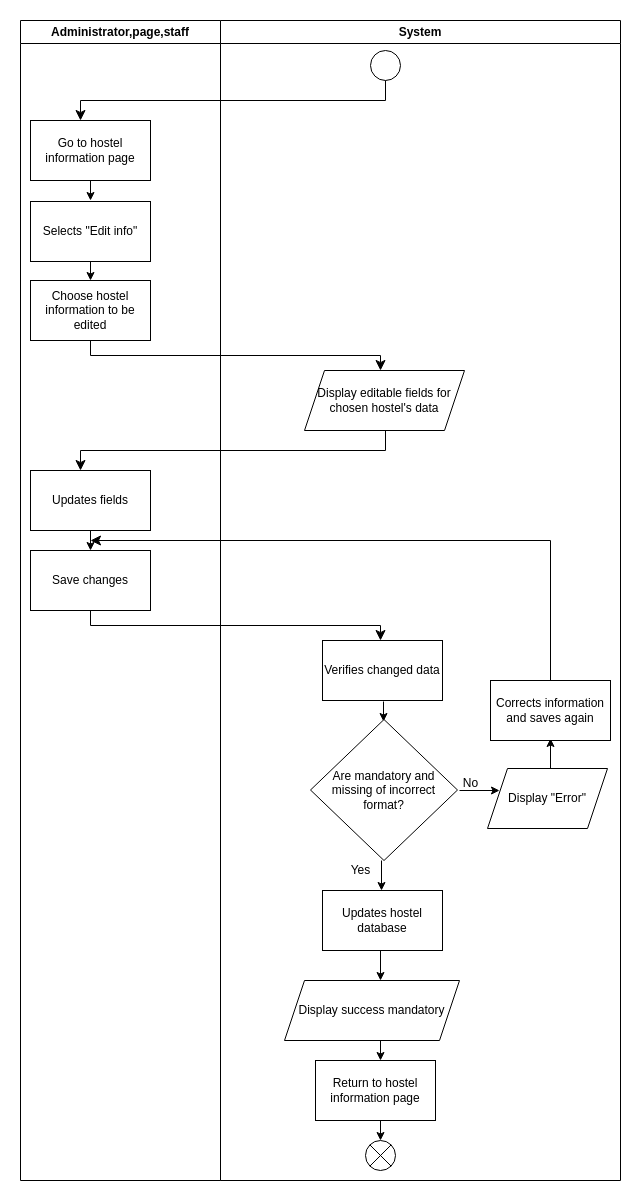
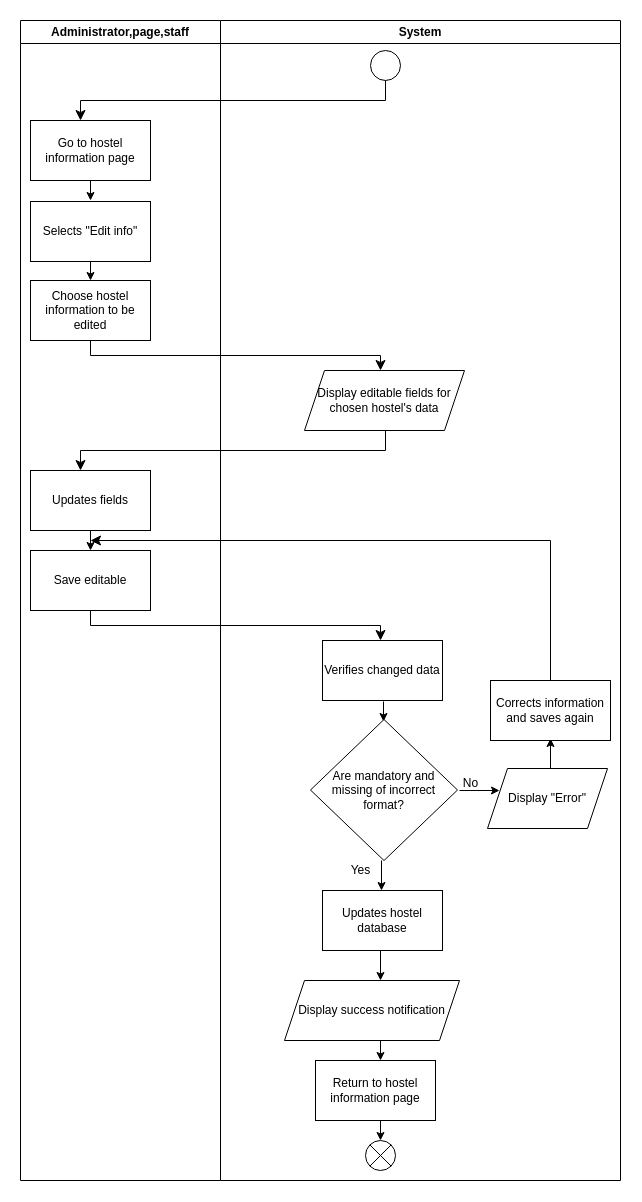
node "Save changes": label "Save changes" -> "Save editable"
node "Display success mandatory": label "Display success mandatory" -> "Display success notification"
